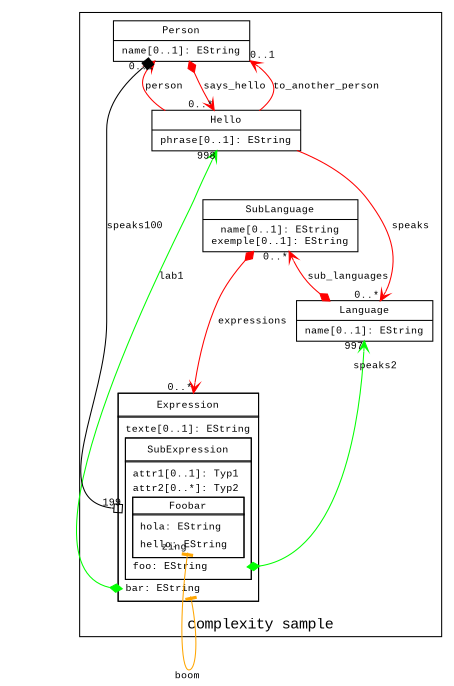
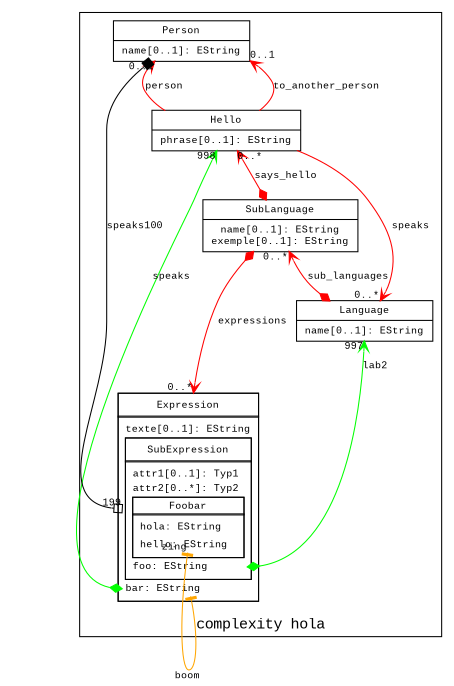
edge "Person" -- "Hello": now "SubLanguage" -- "Hello"
edge "Hello" -- "Expression": label "lab1" -> "speaks"
edge "Language" -- "Expression": label "speaks2" -> "lab2"
cluster "complexity sample": label "complexity sample" -> "complexity hola"
